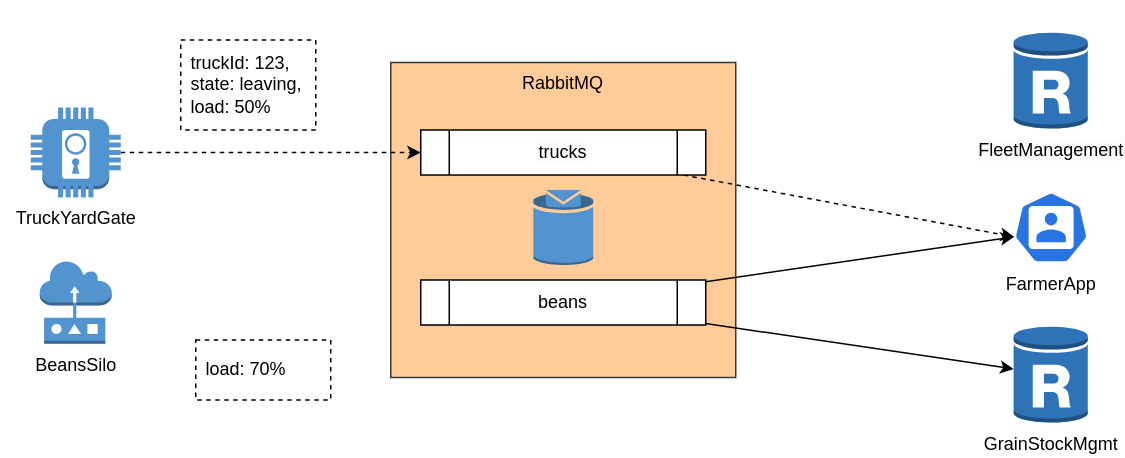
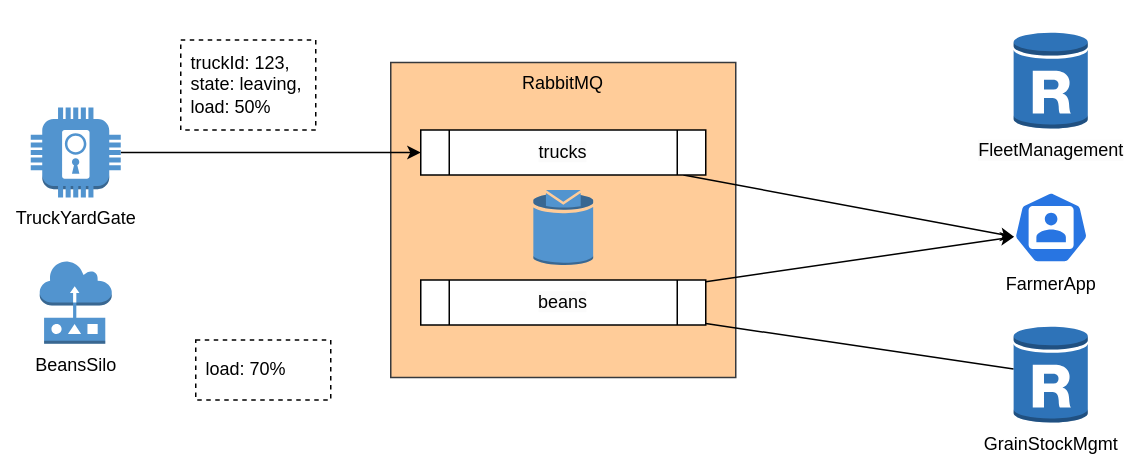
edge "TruckYardGate" -> "trucks": style dashed -> solid
edge "trucks" -> "FarmerApp": style dashed -> solid
edge "beans" -> "GrainStockMgmt": arrowhead classic -> none
